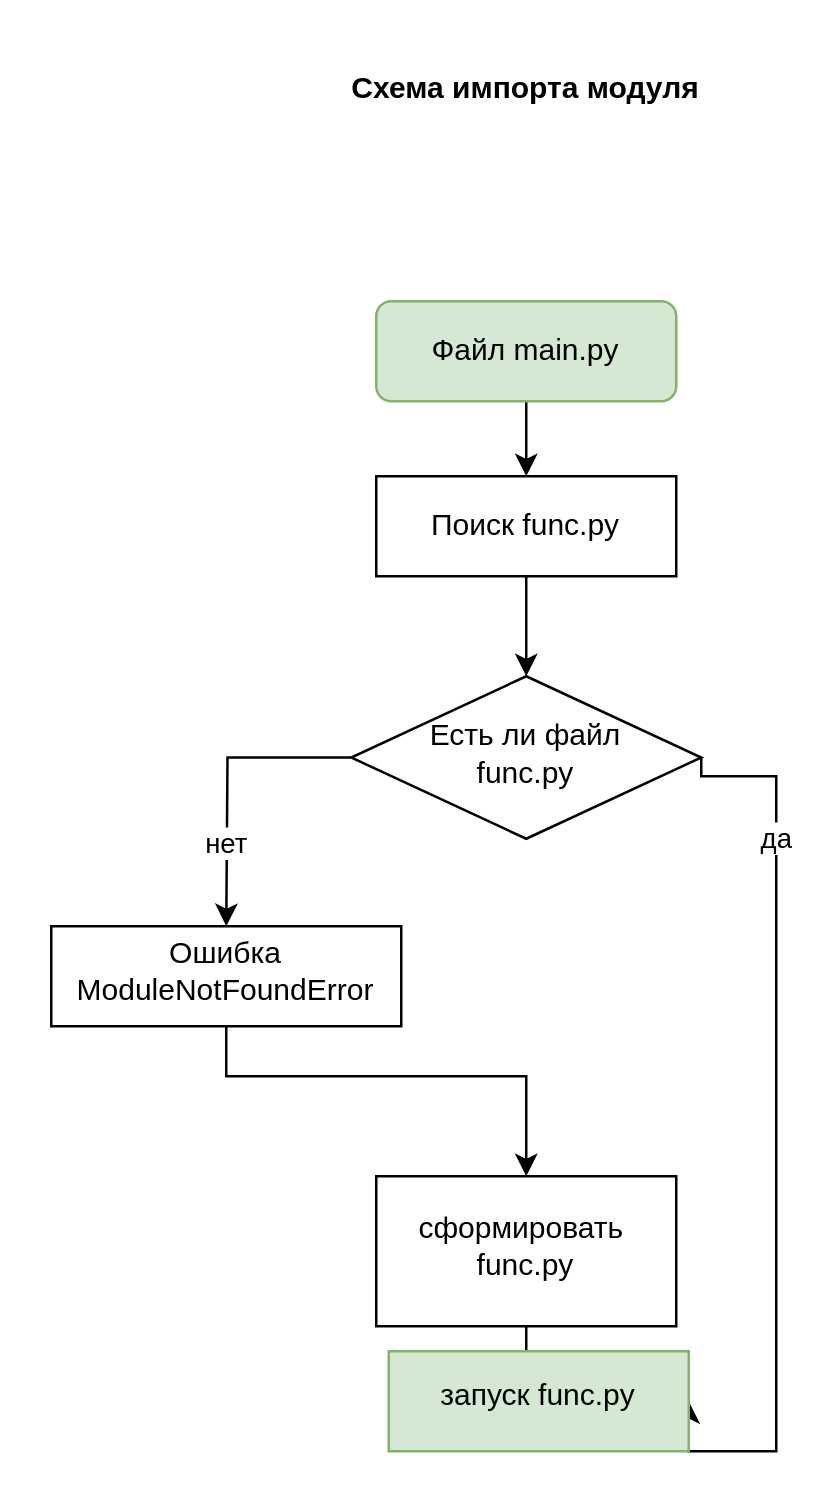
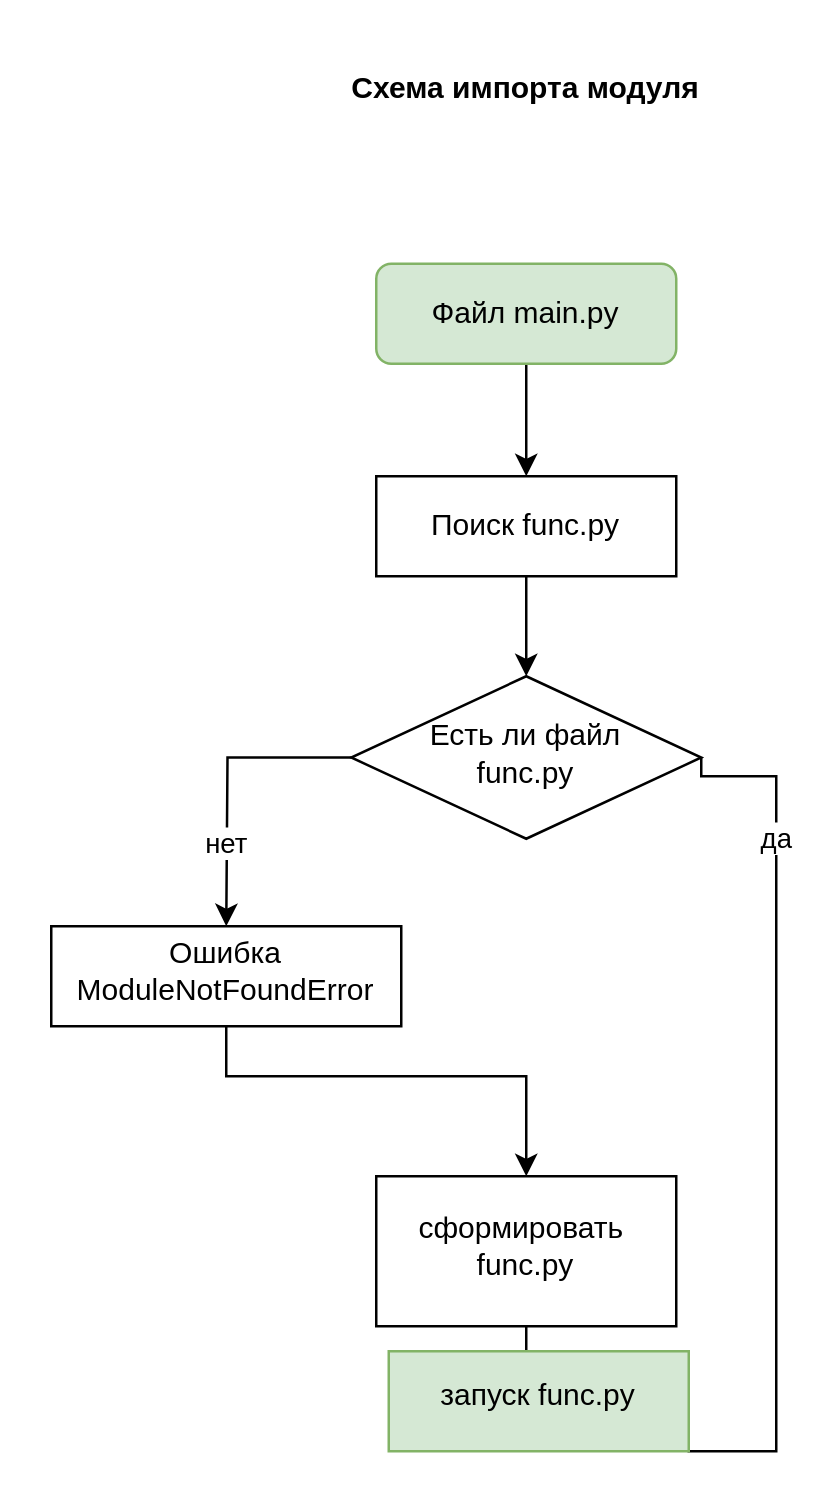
node "Файл main.py": moved (526, 351) -> (526, 314)
edge "Есть ли файл func.py" -> "запуск func.py": arrowhead classic -> none
